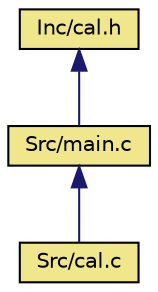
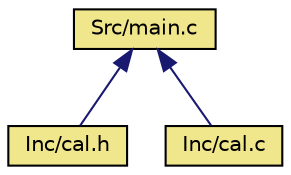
edge "Src/main.c" -> "Inc/cal.h": reversed
node "Src/cal.c": label "Src/cal.c" -> "Inc/cal.c"
